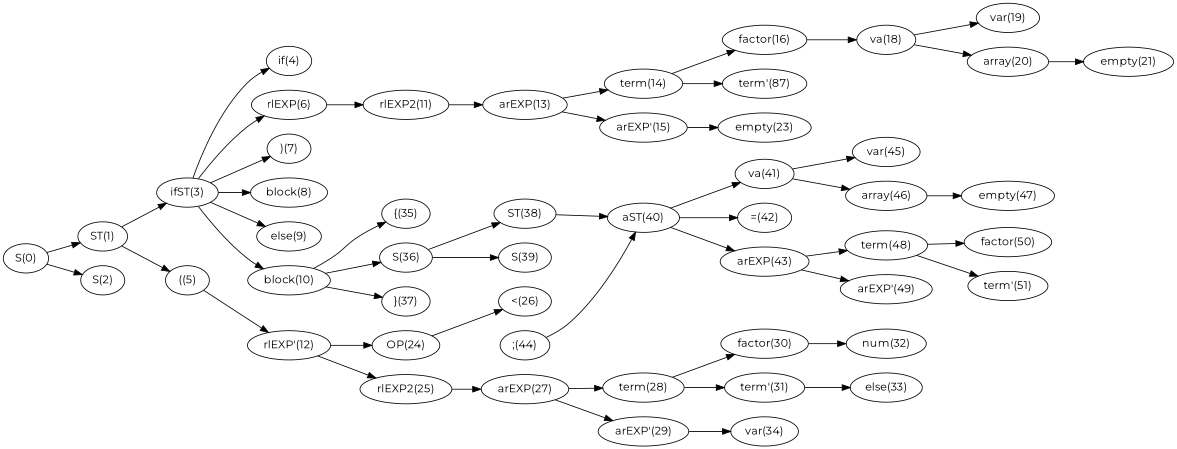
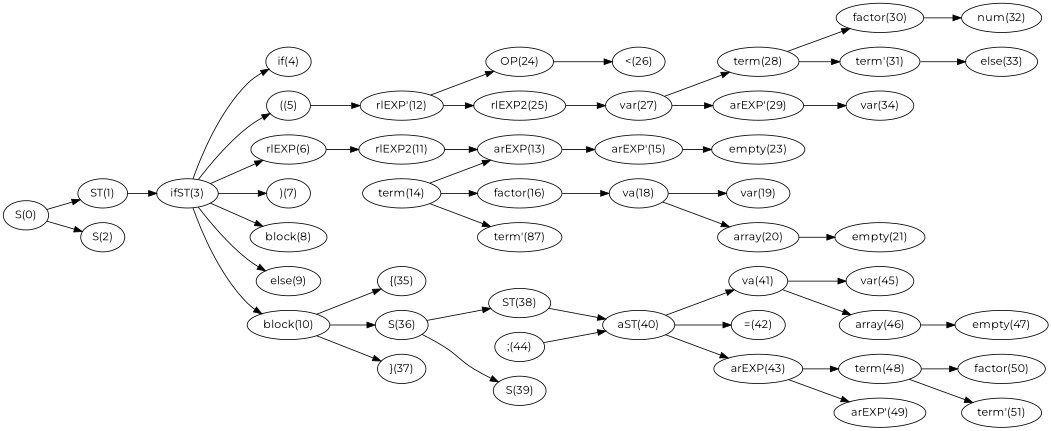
edge "arEXP(13)" -> "term(14)": reversed
edge "ST(1)" -> "((5)": now "ifST(3)" -> "((5)"
node "arEXP(27)": label "arEXP(27)" -> "var(27)"
